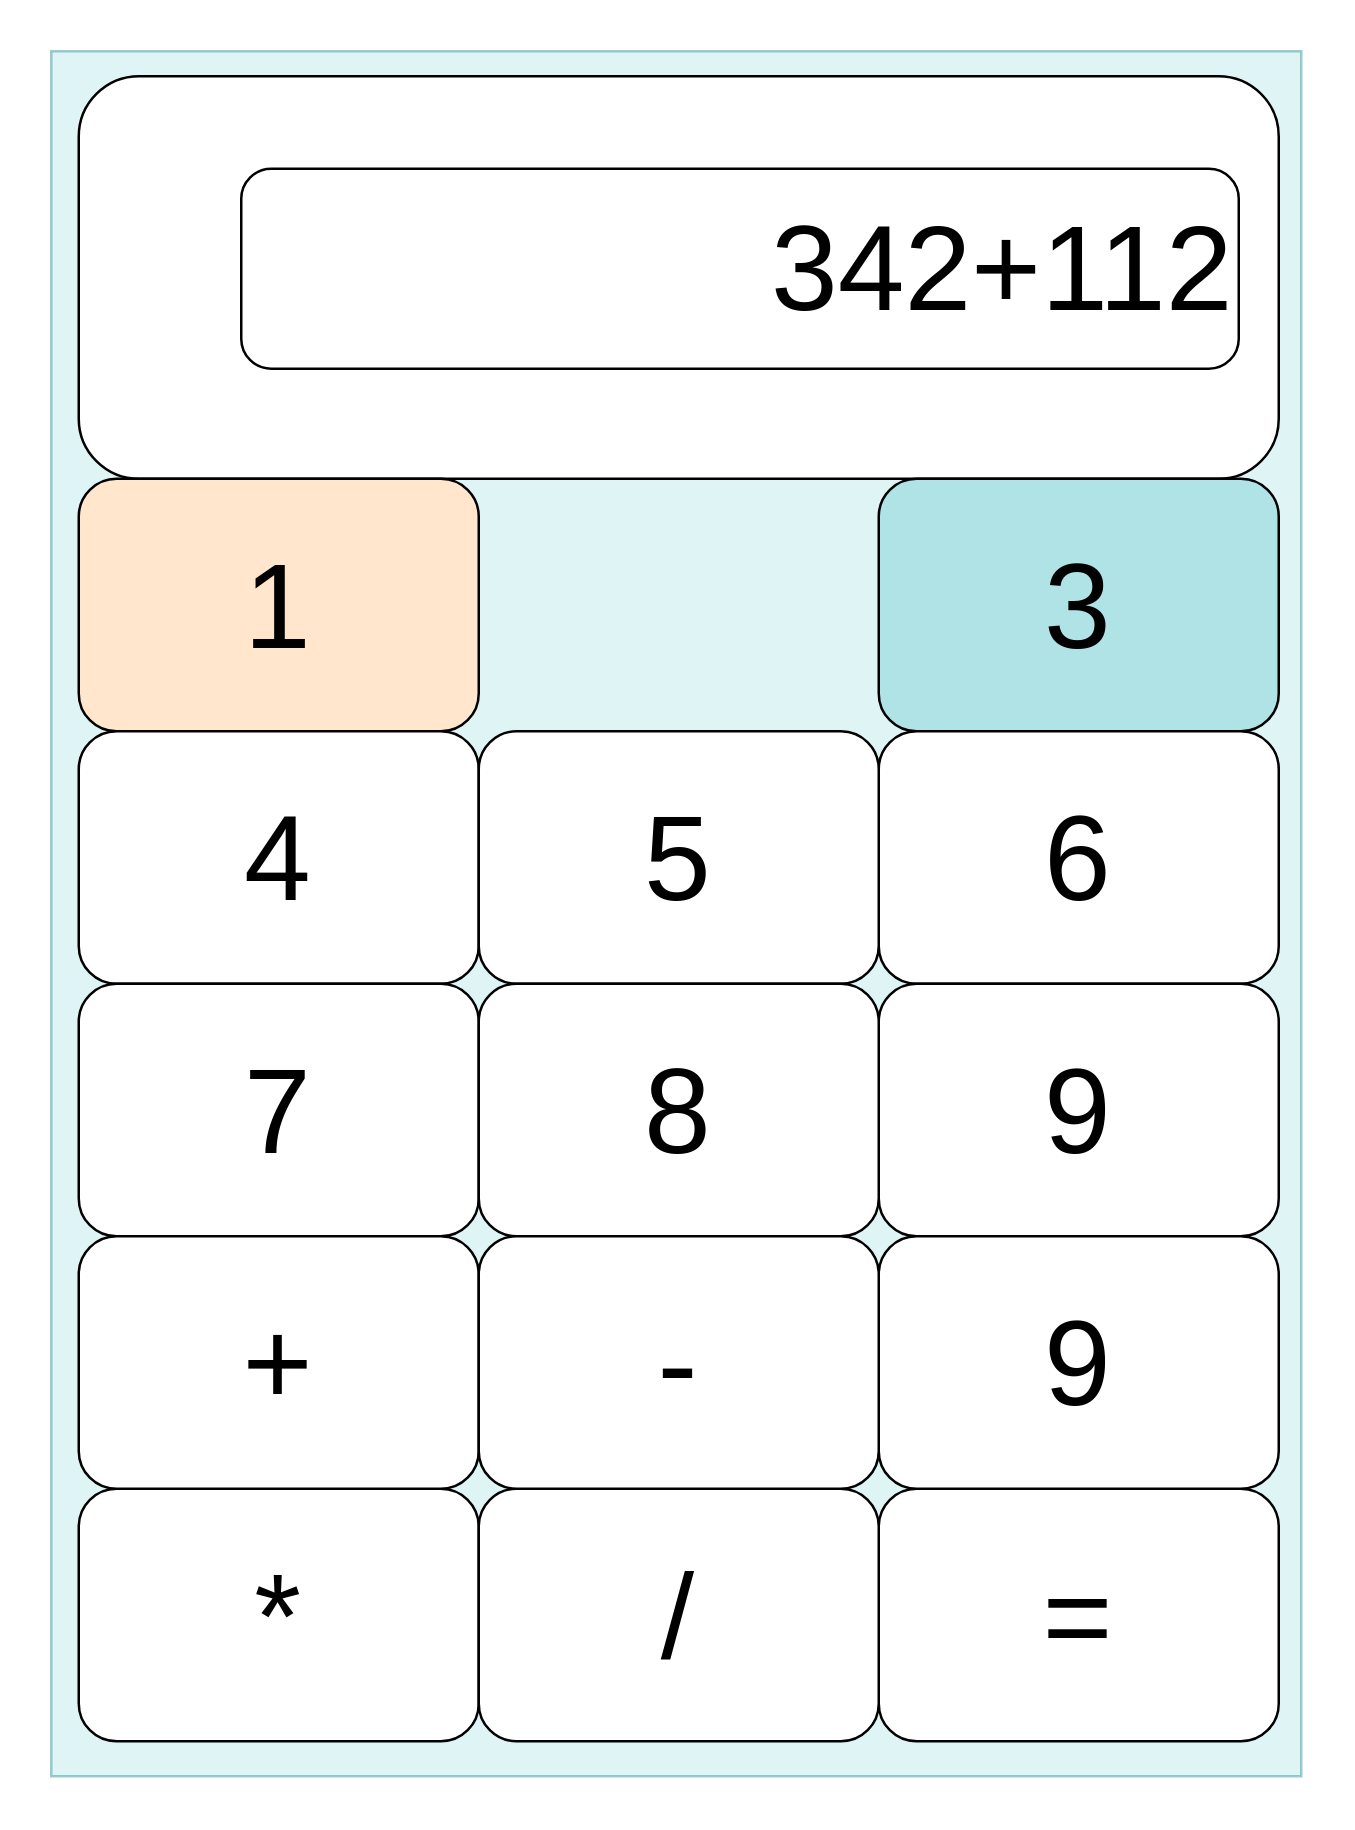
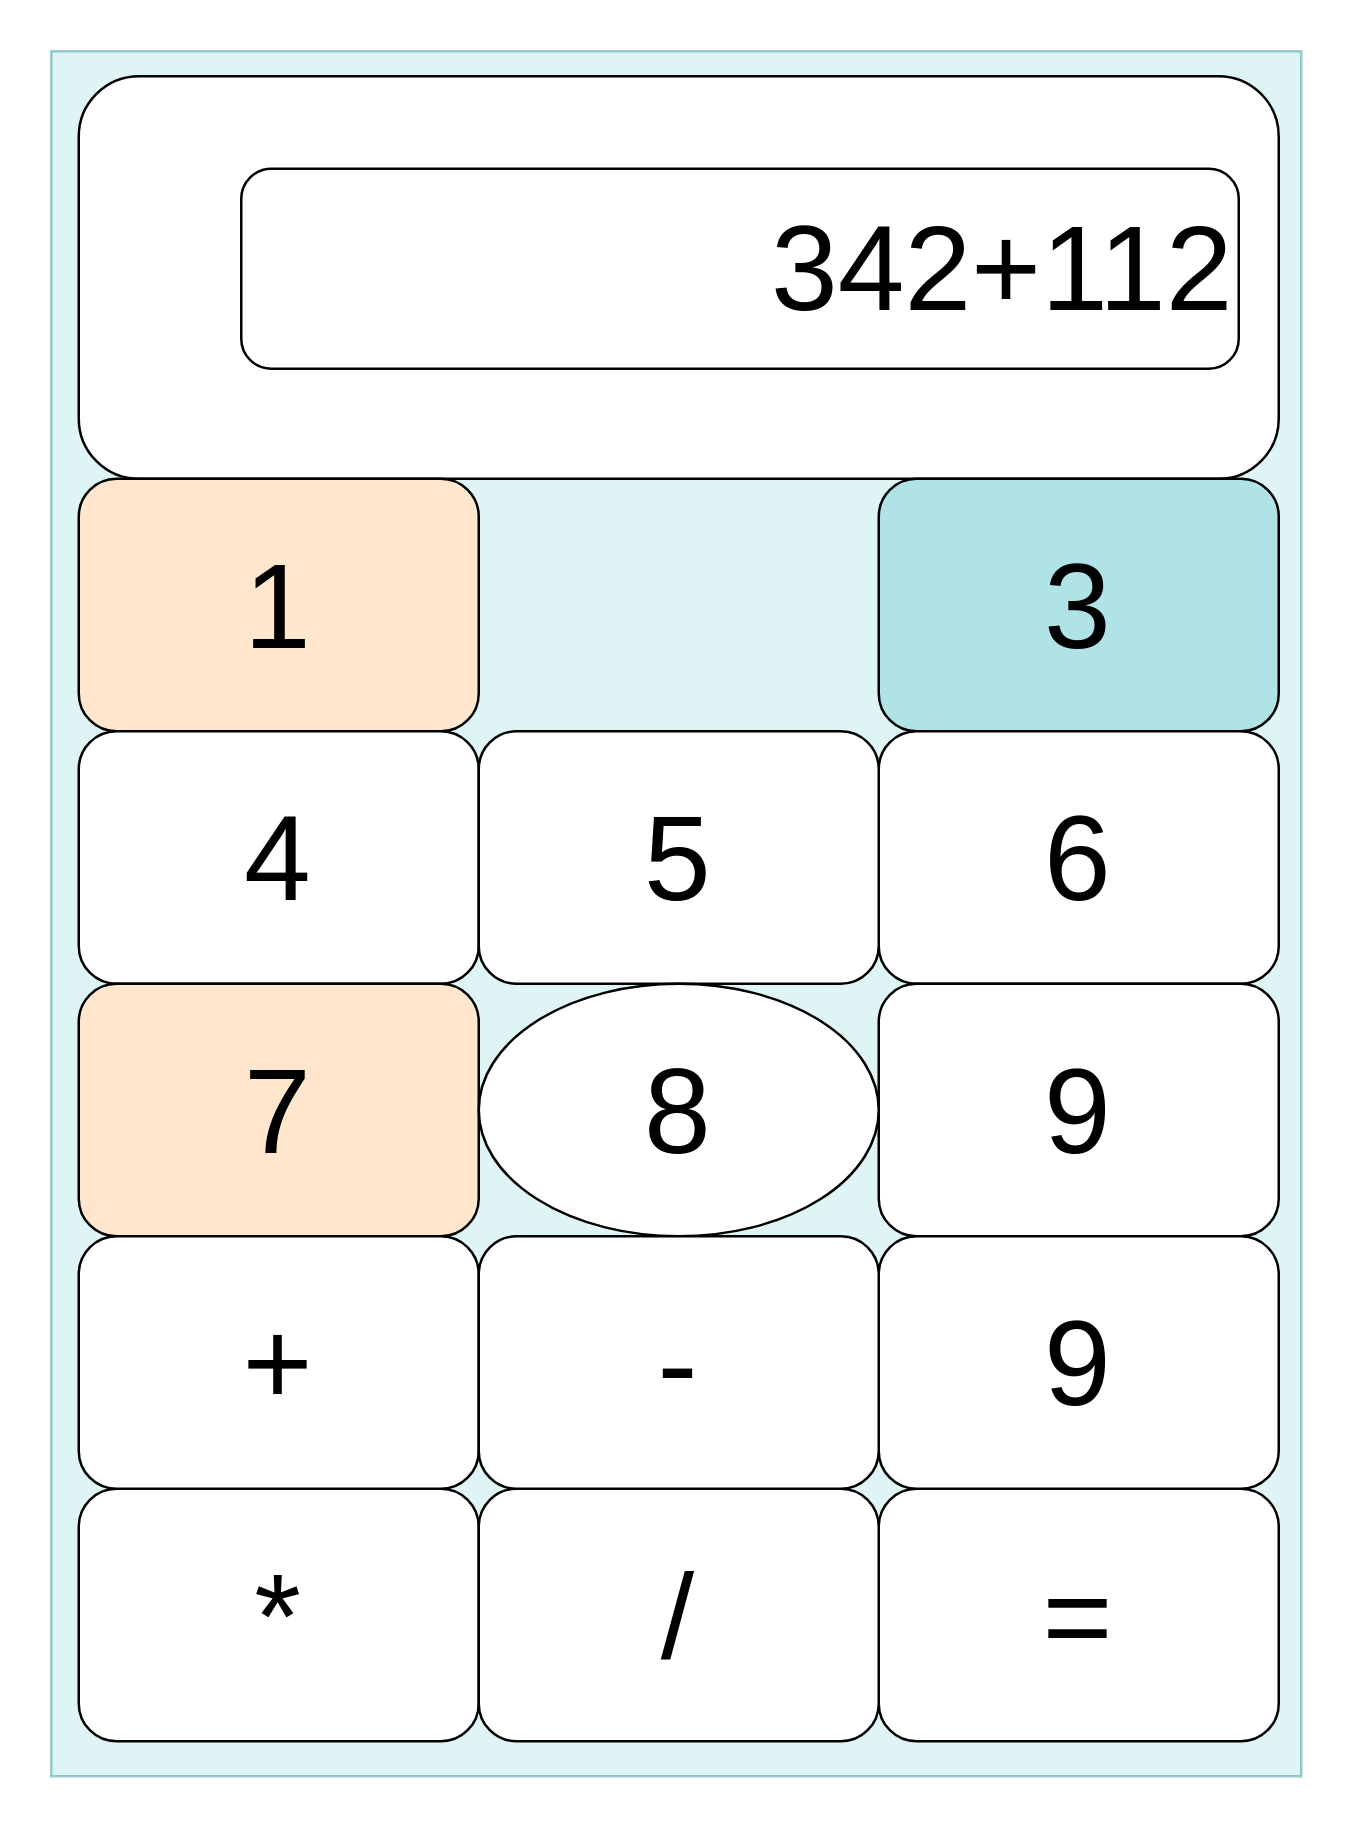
node "7": fillcolor #ffffff -> #ffe6cc
node "8": shape rounded rectangle -> ellipse
